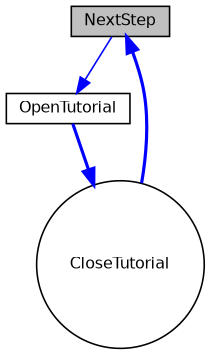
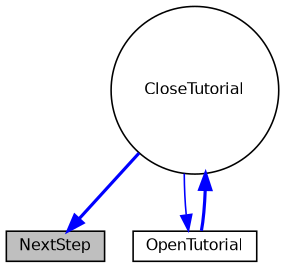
edge "NextStep" -> "OpenTutorial": now "CloseTutorial" -> "OpenTutorial"
